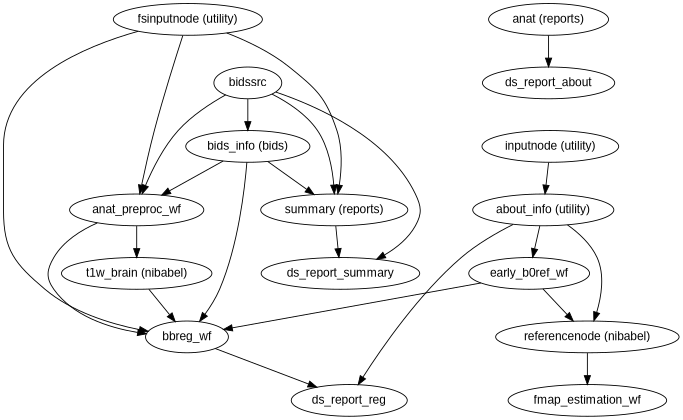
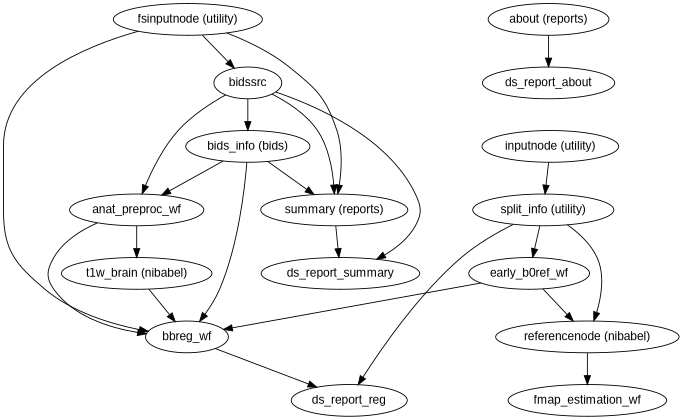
node "anat (reports)": label "anat (reports)" -> "about (reports)"
edge "fsinputnode (utility)" -> "anat_preproc_wf": now "fsinputnode (utility)" -> "bidssrc"
node "about_info (utility)": label "about_info (utility)" -> "split_info (utility)"
